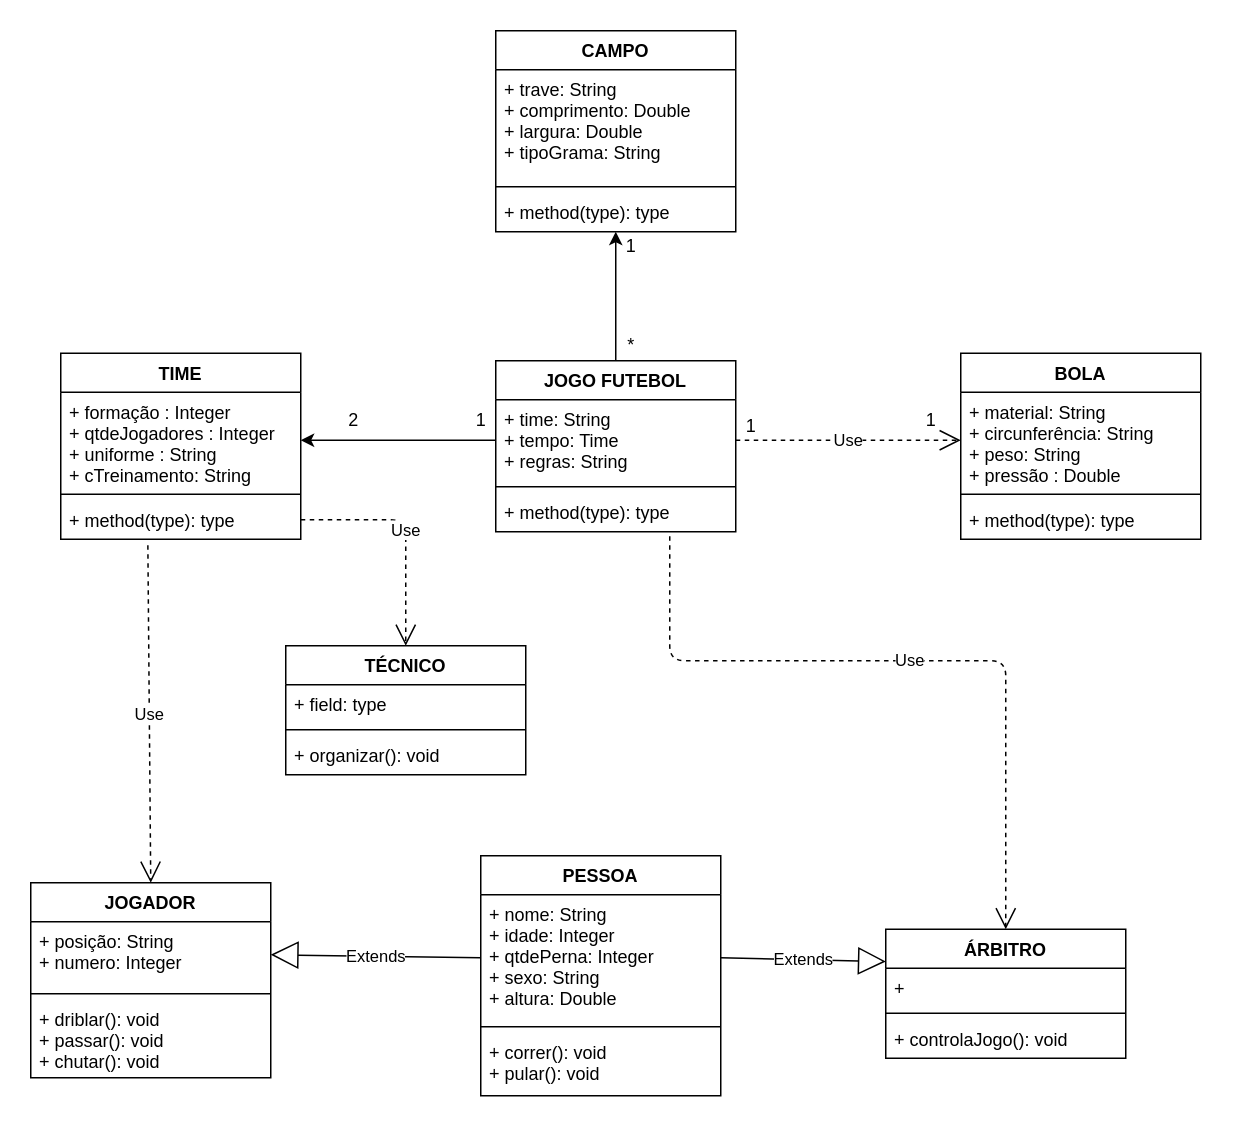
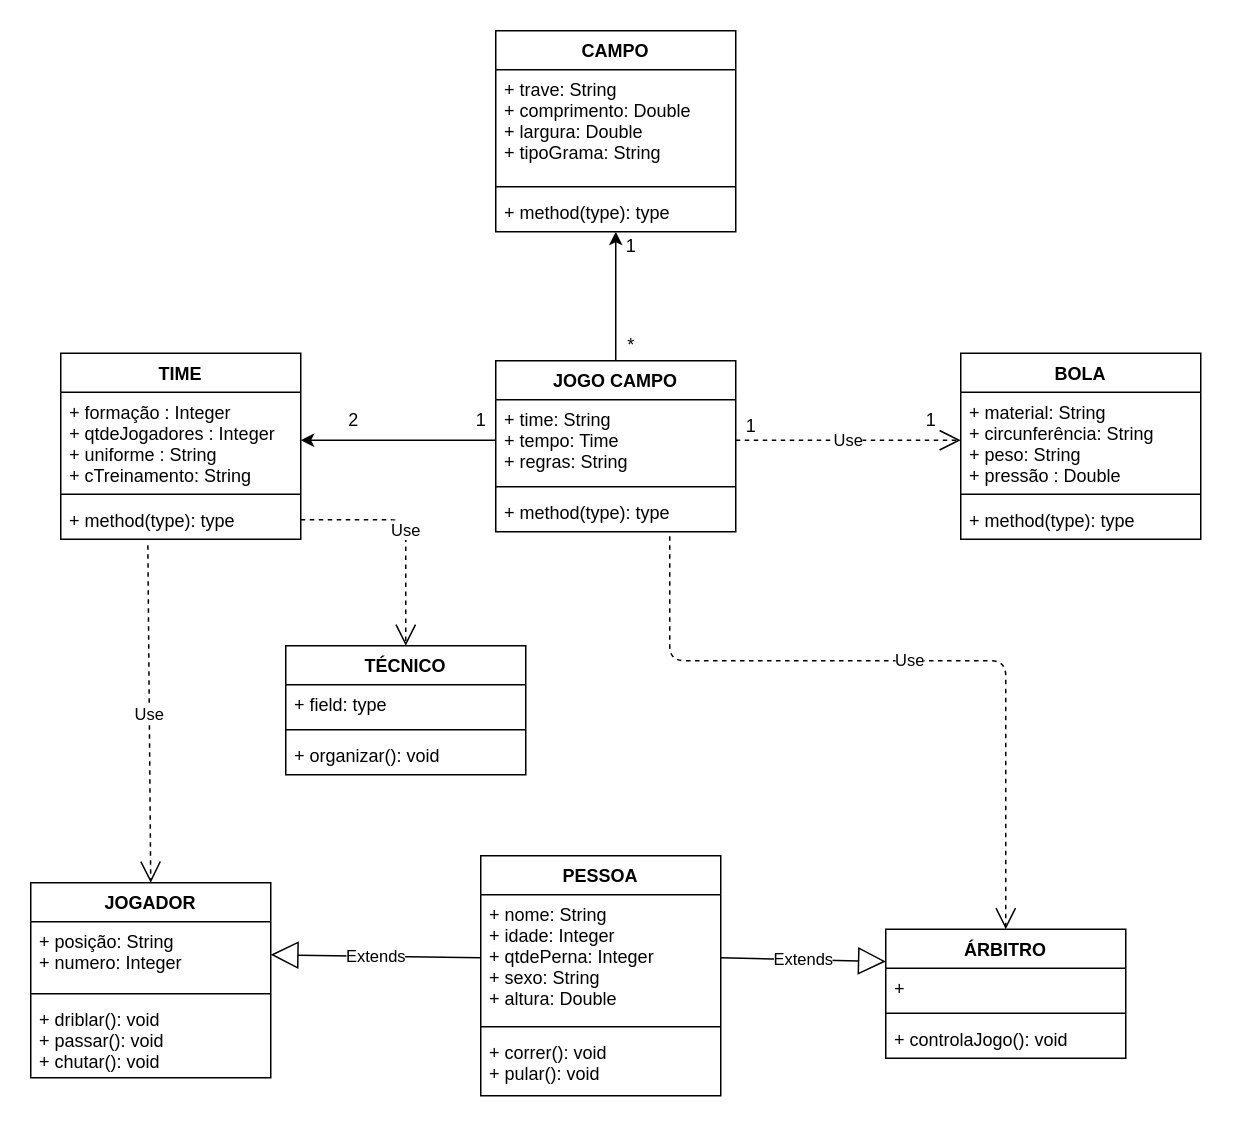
node "JOGO FUTEBOL": label "JOGO FUTEBOL" -> "JOGO CAMPO"
